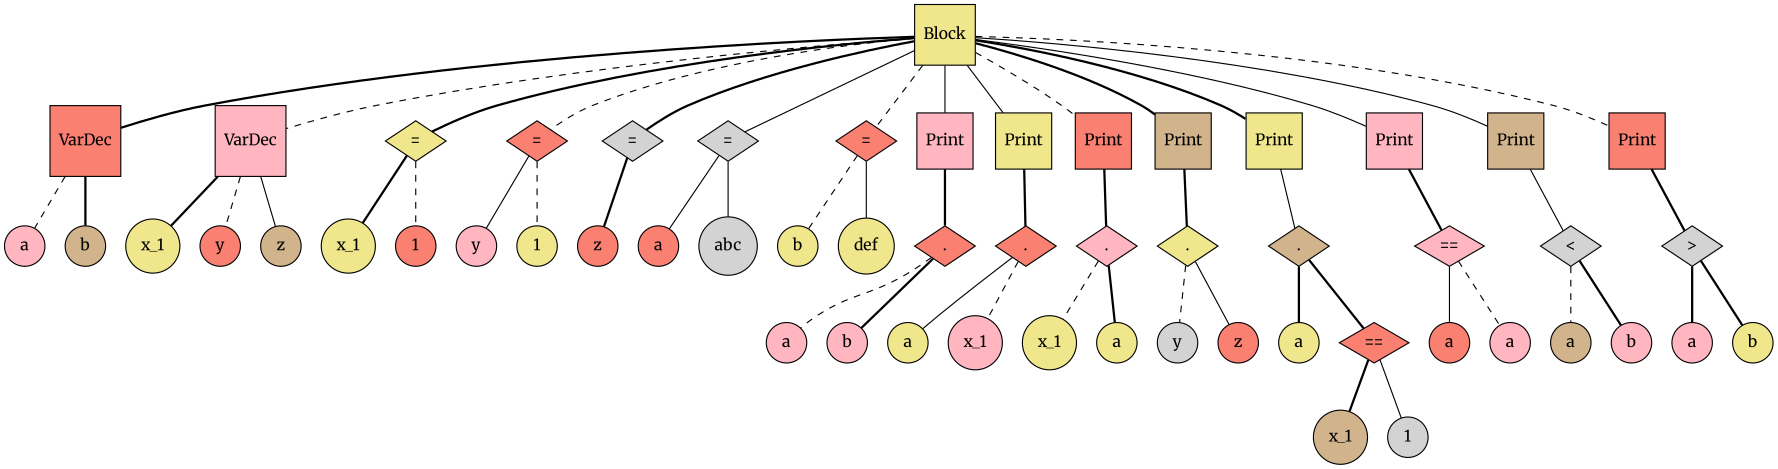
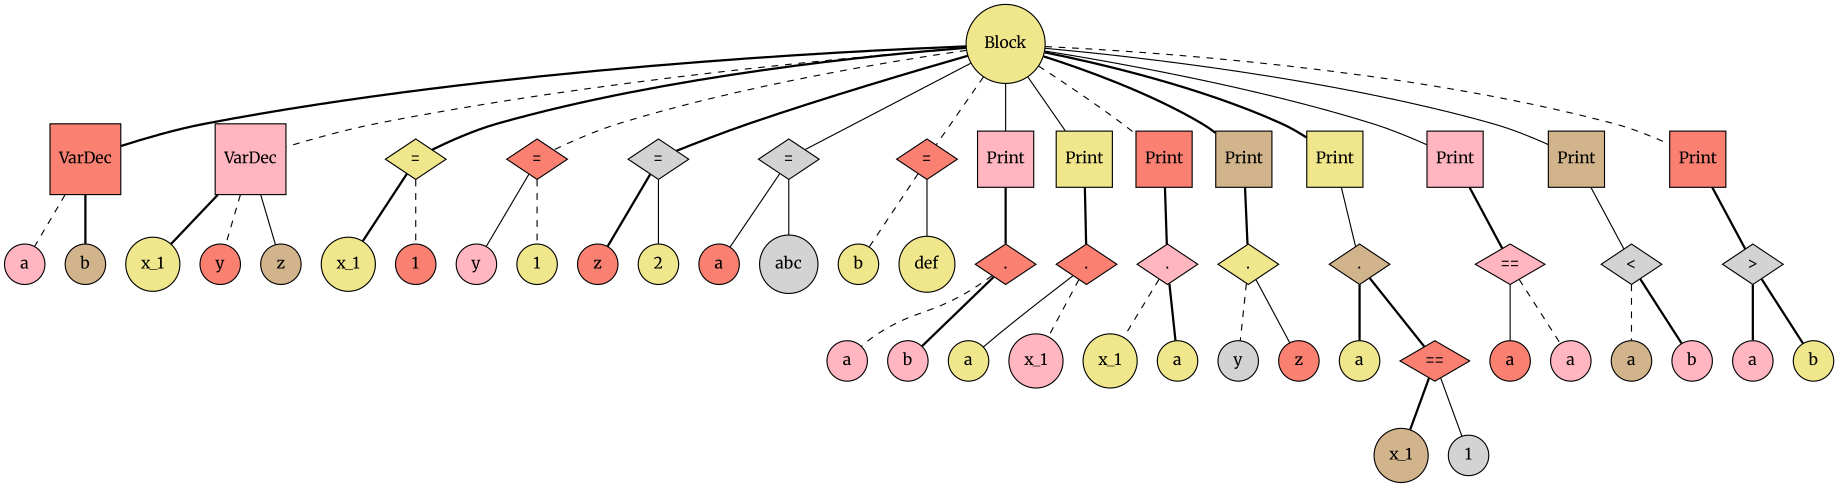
node "Block": shape square -> circle
node "2": added
